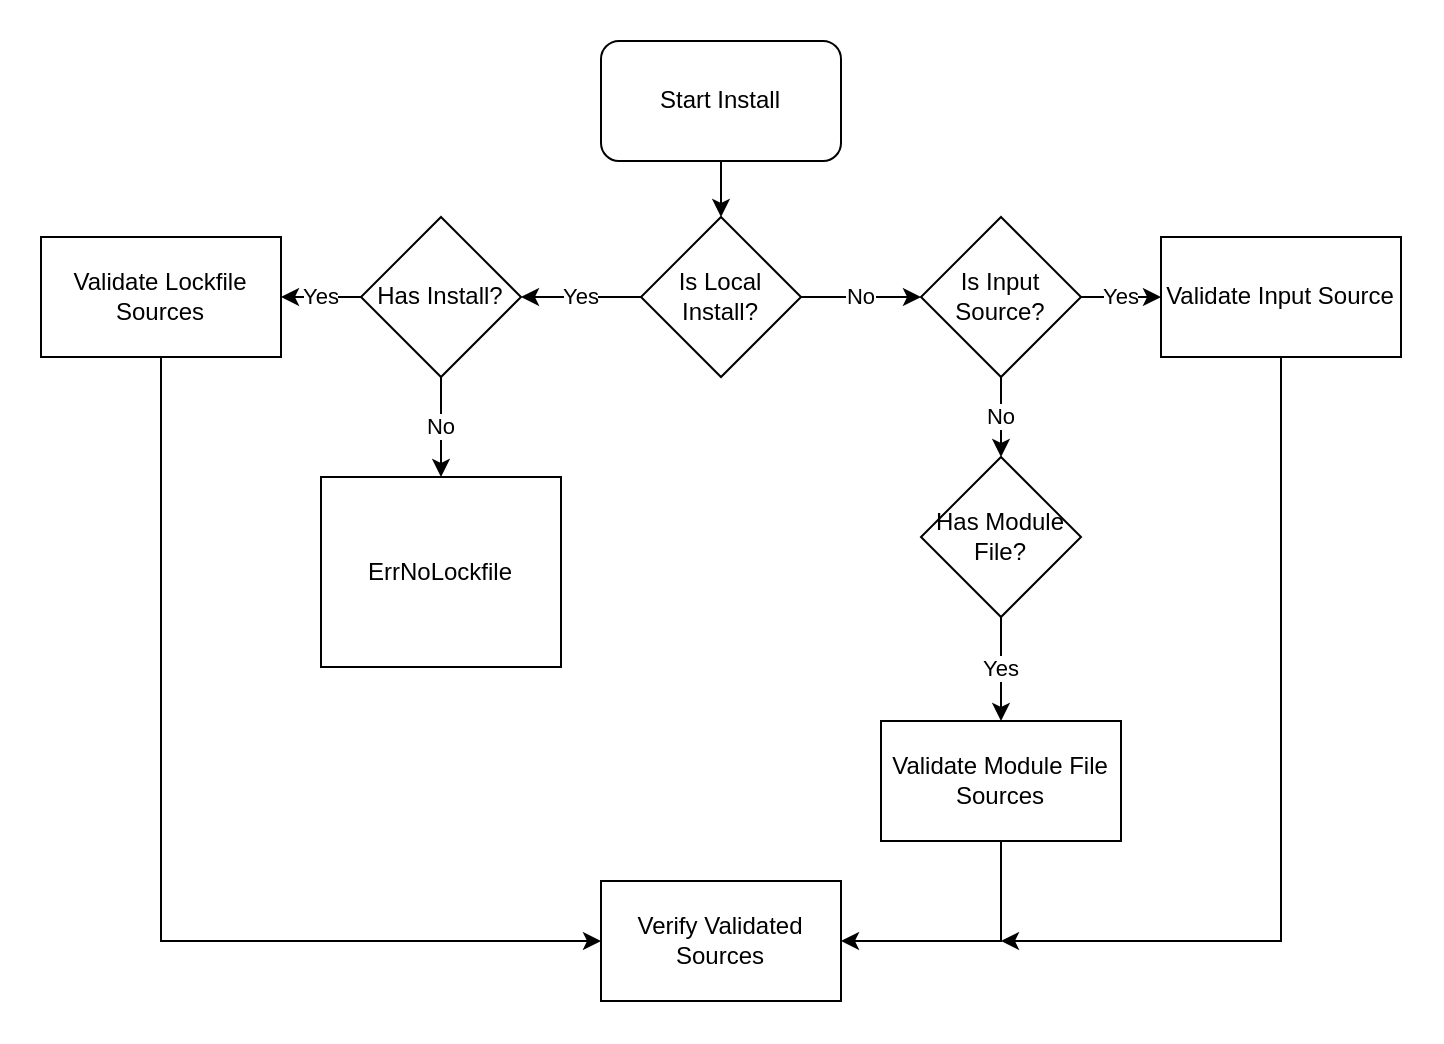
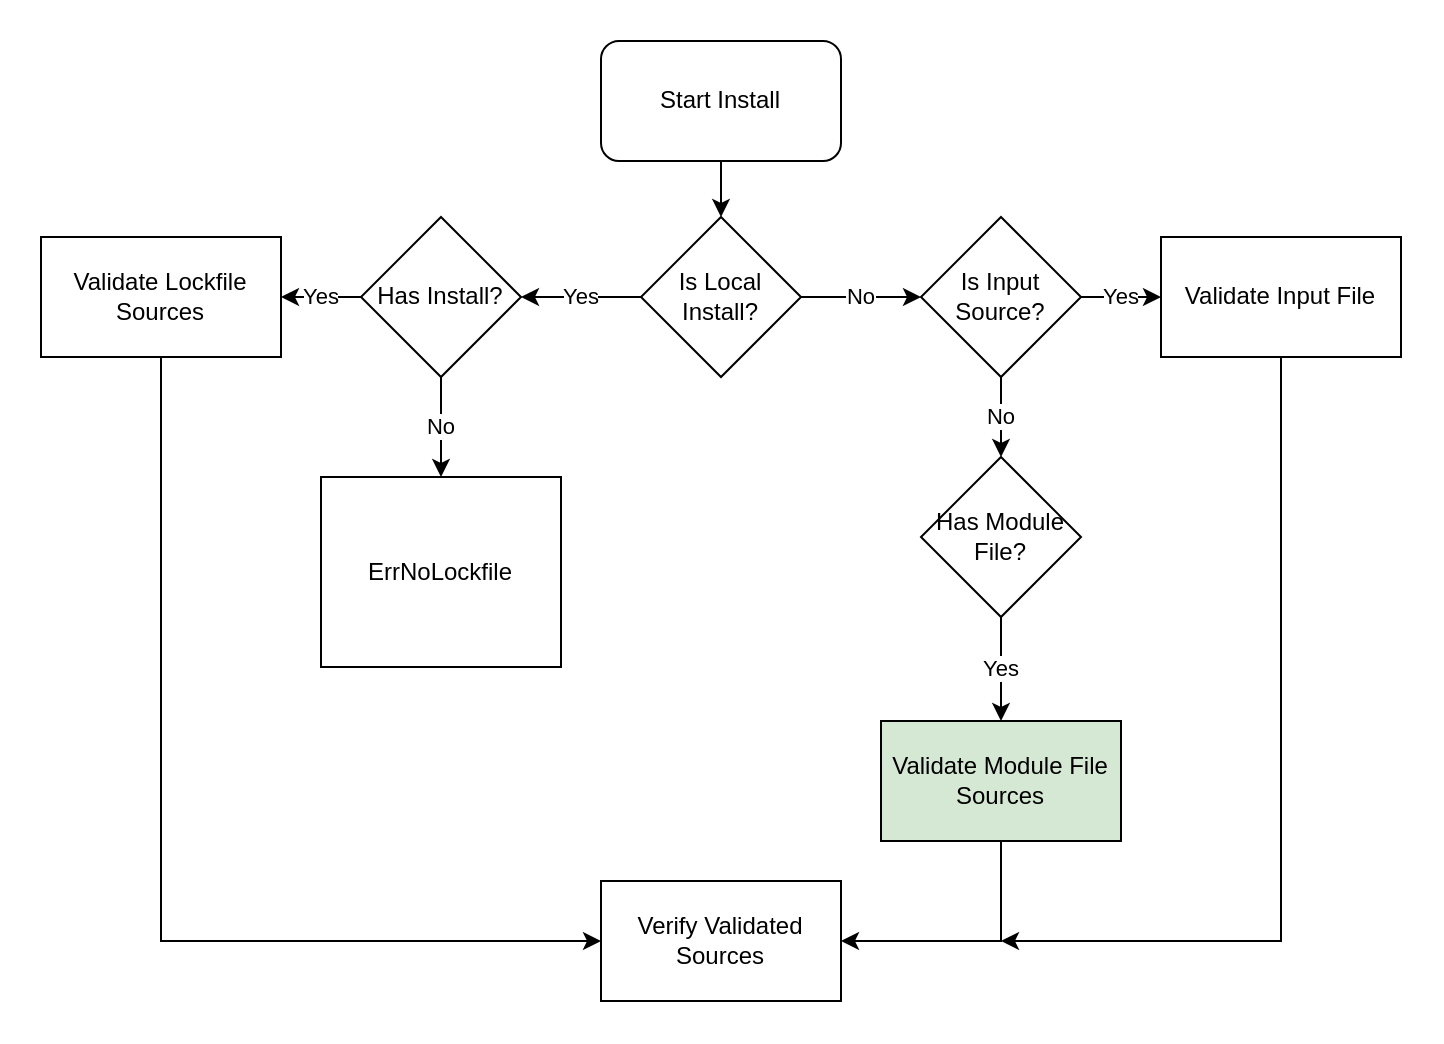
node "Validate Input Source": label "Validate Input Source" -> "Validate Input File"
node "Validate Module File Sources": fillcolor #ffffff -> #d5e8d4
